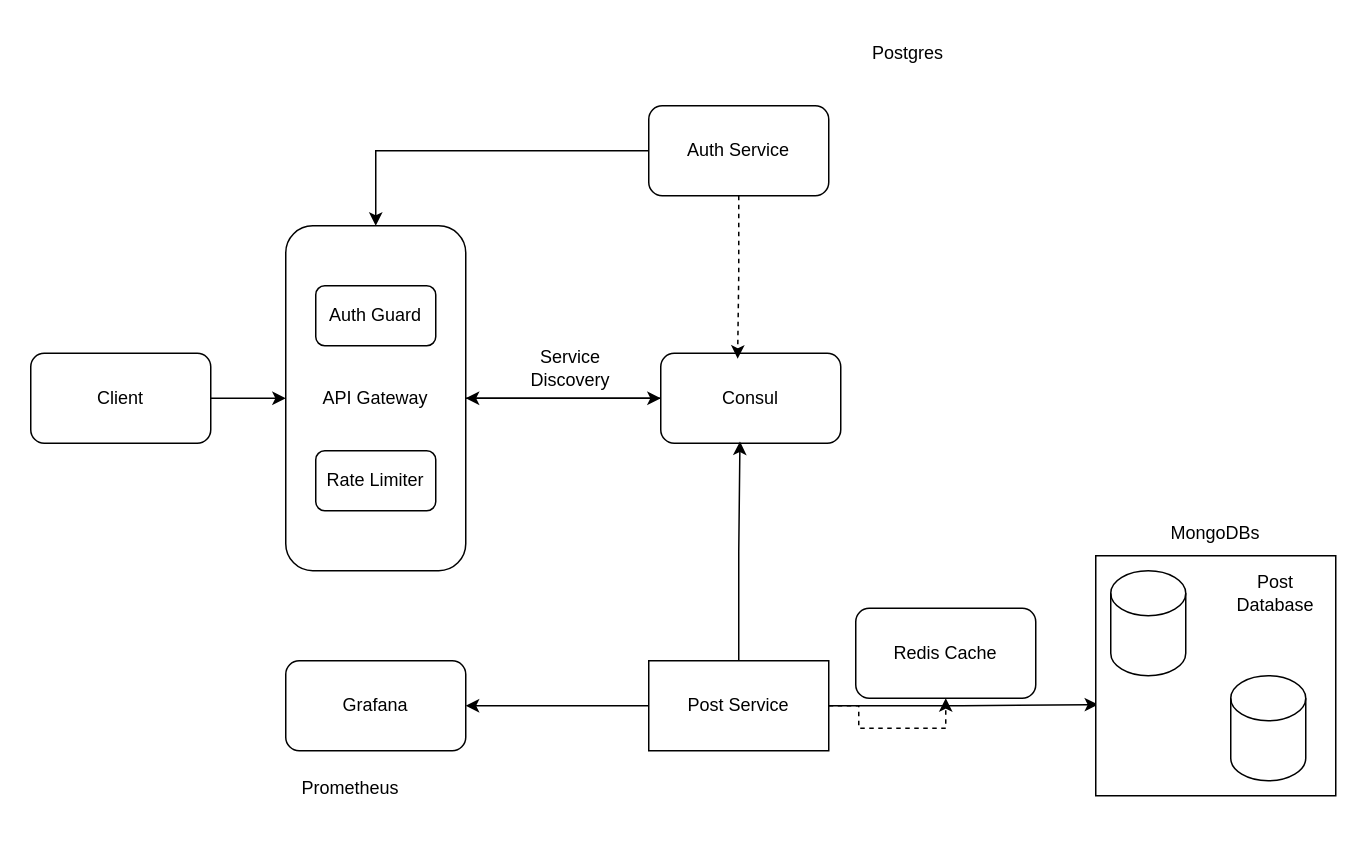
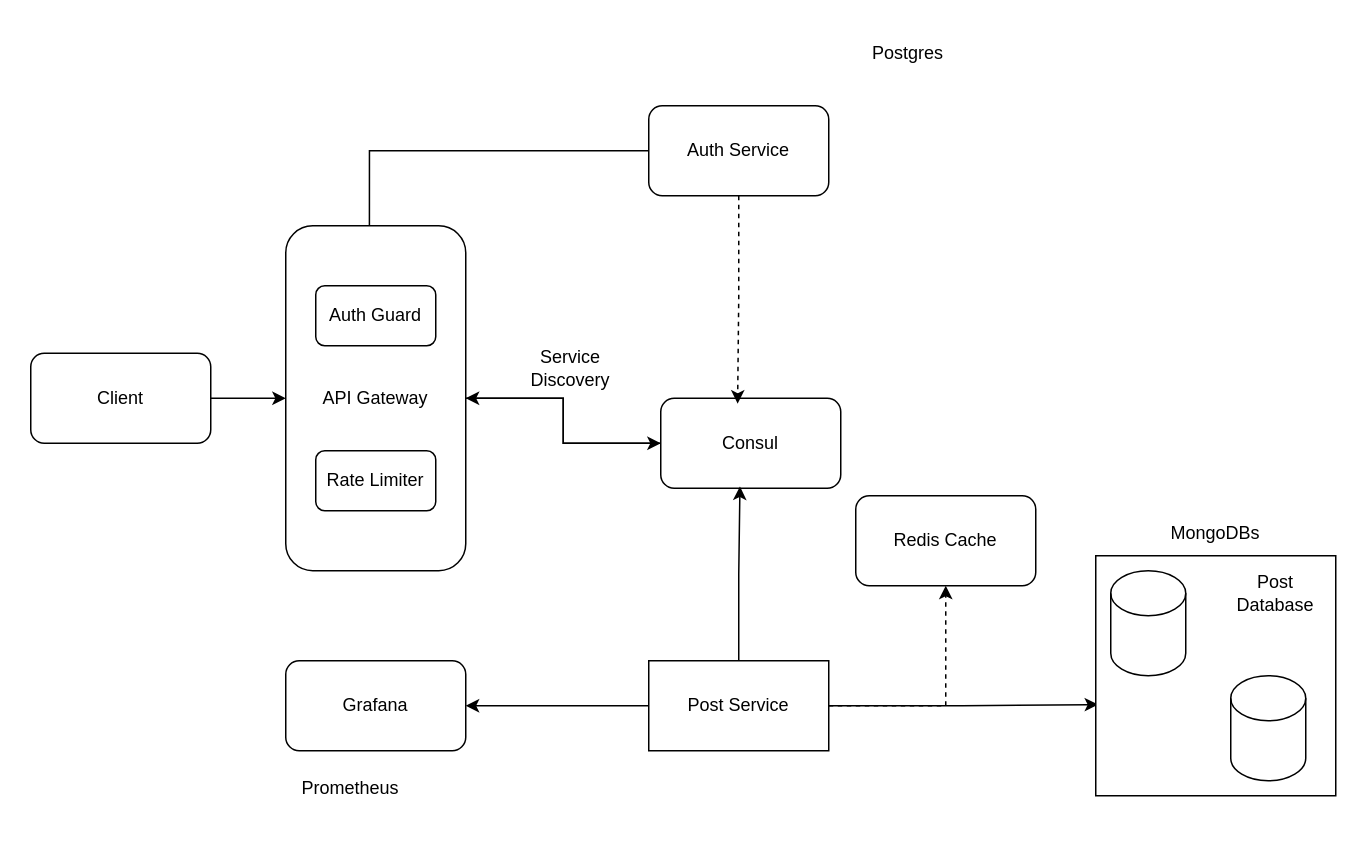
edge "Auth Service" -> "API Gateway": now "Auth Service" -> "Auth Guard"
node "Consul": moved (751, 398) -> (751, 443)
node "Redis Cache": moved (946, 653) -> (946, 541)
